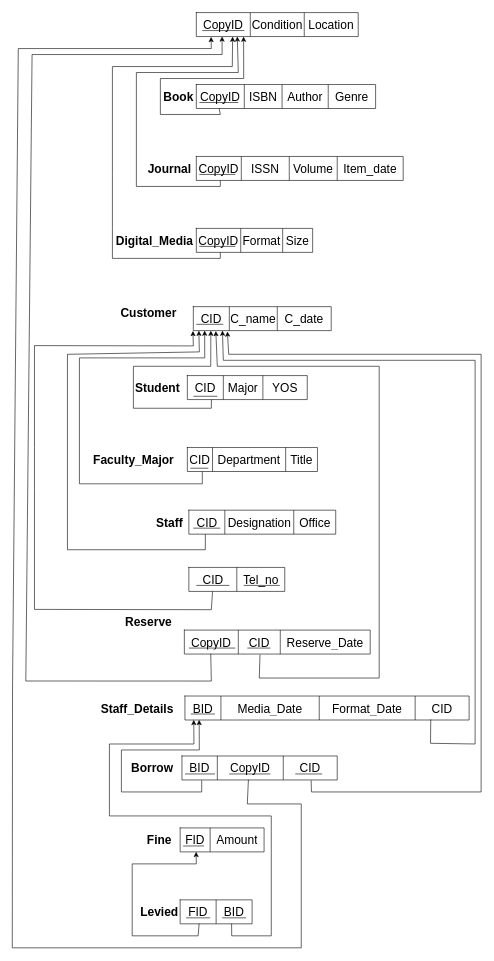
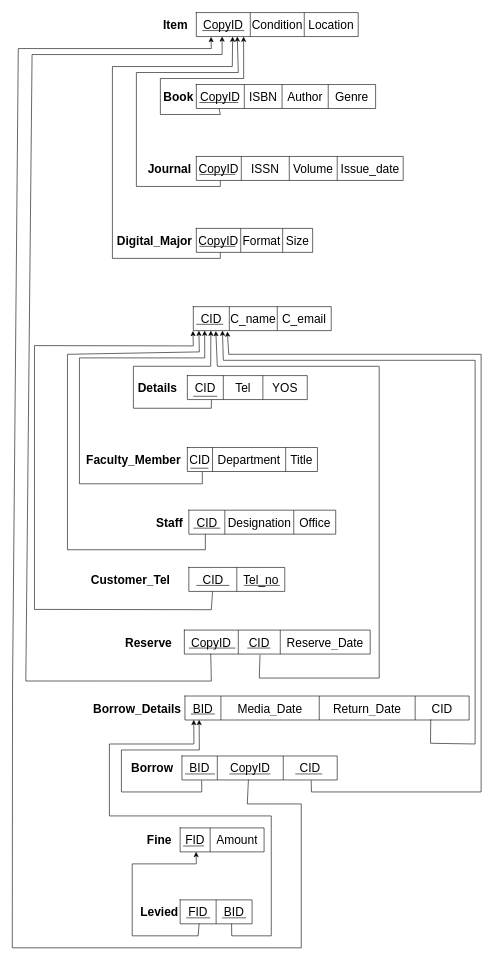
node "Item": added
node "Item_date": label "Item_date" -> "Issue_date"
node "Digital_Media": label "Digital_Media" -> "Digital_Major"
node "Customer": removed
node "C_date": label "C_date" -> "C_email"
node "Student": label "Student" -> "Details"
node "Major": label "Major" -> "Tel"
node "Faculty_Major": label "Faculty_Major" -> "Faculty_Member"
node "Customer_Tel": added
node "Reserve": moved (149, 621) -> (149, 642)
node "Staff_Details": label "Staff_Details" -> "Borrow_Details"
node "Format_Date": label "Format_Date" -> "Return_Date"
